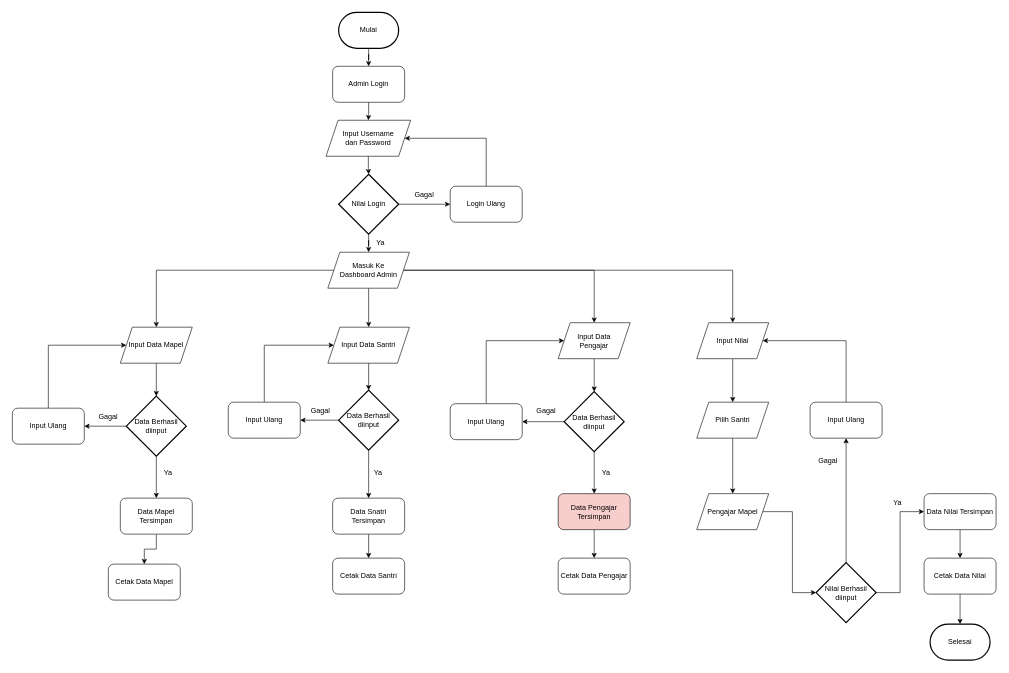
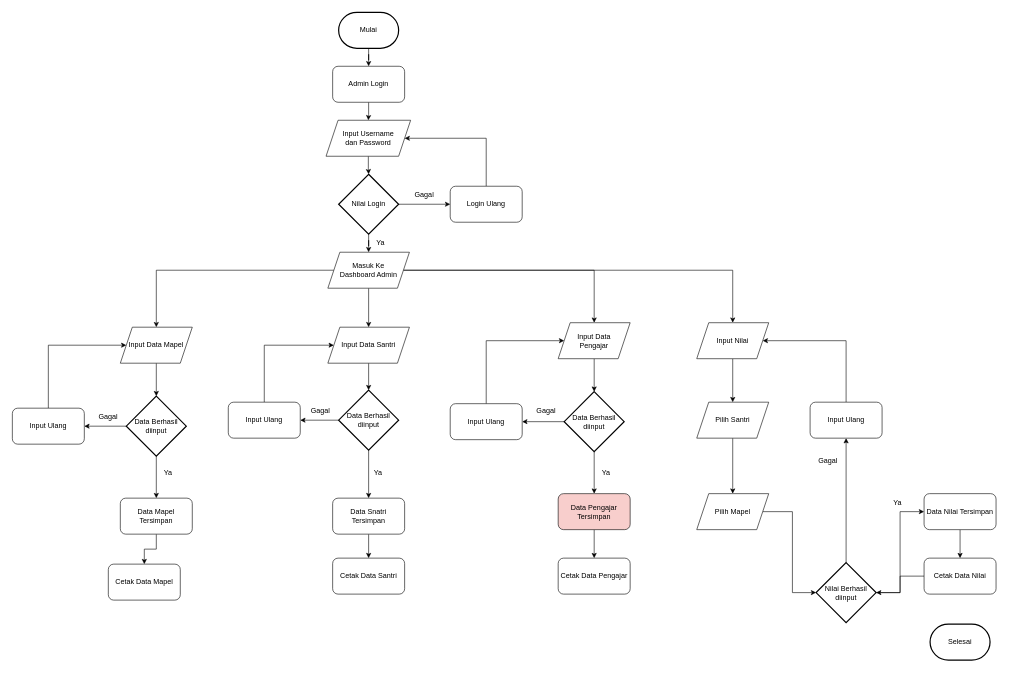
node "Pengajar Mapel": label "Pengajar Mapel" -> "Pilih Mapel"
edge "Cetak Data Nilai" -> "Selesai": now "Cetak Data Nilai" -> "Nilai Berhasil diinput"
